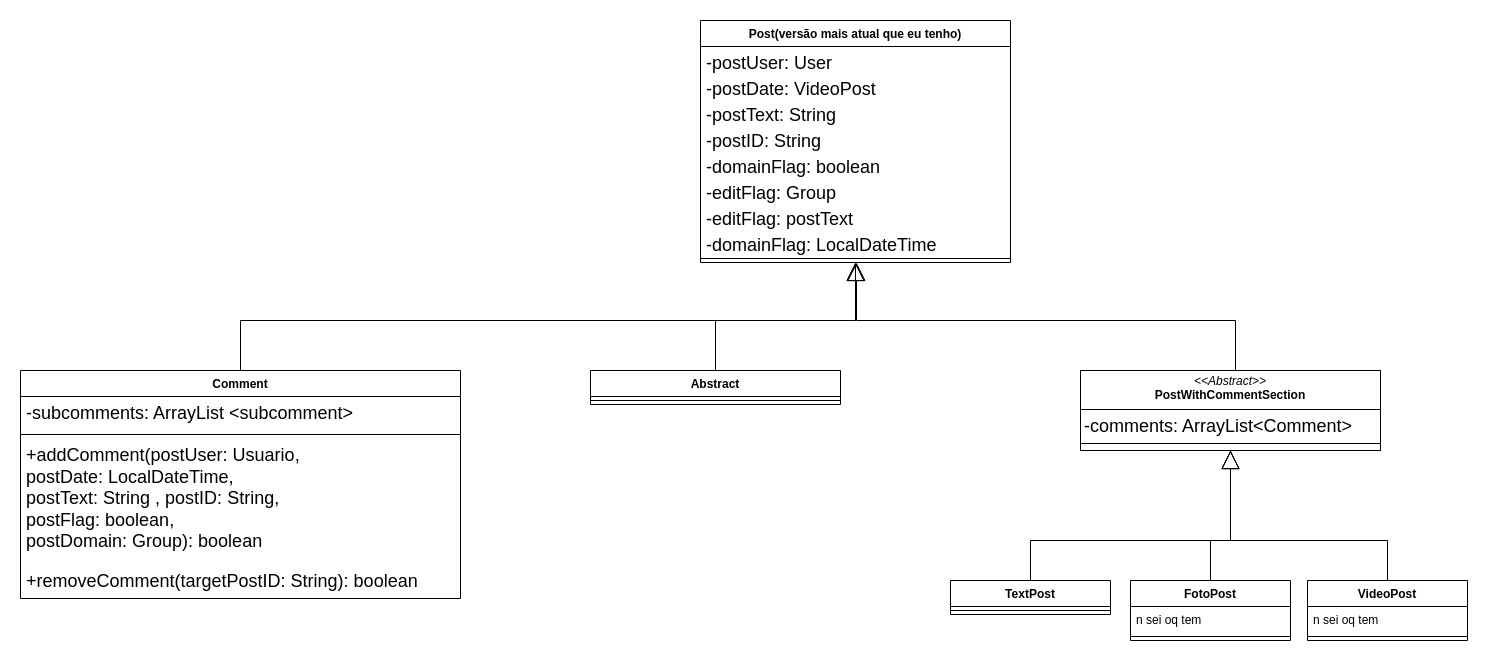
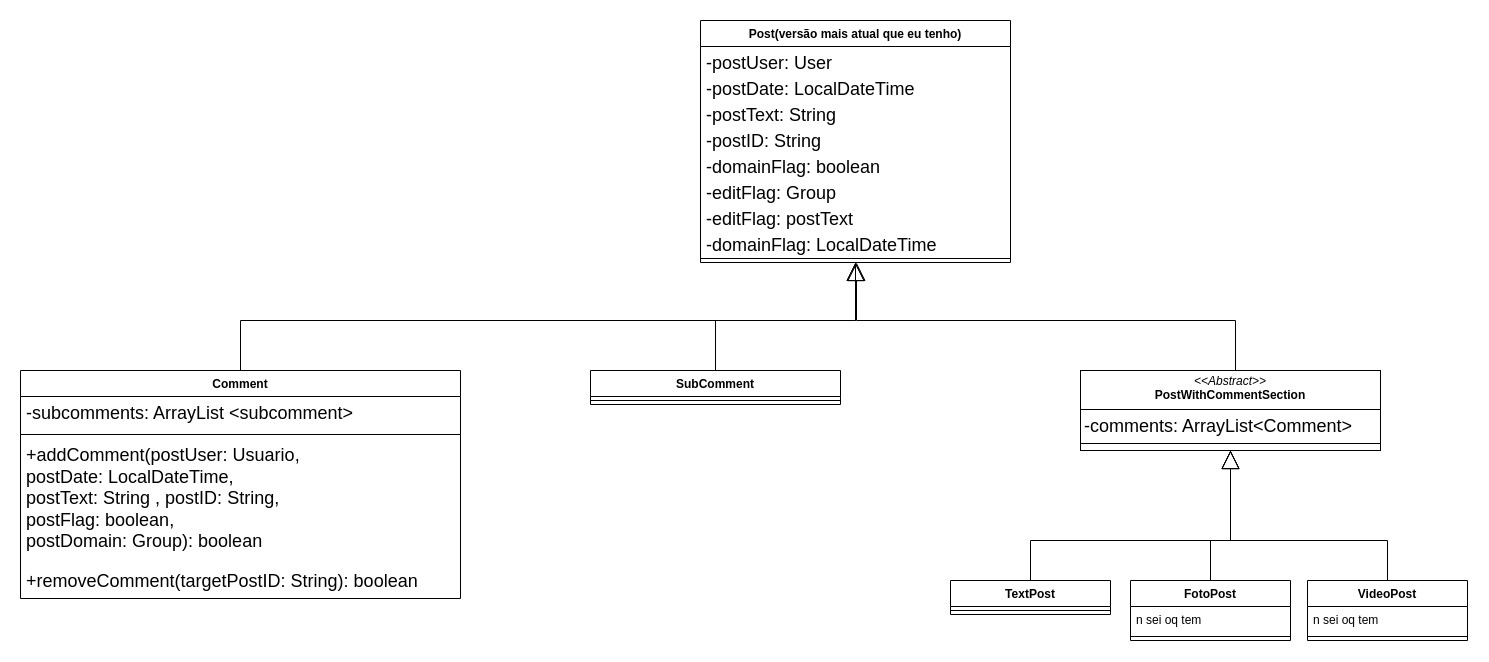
node "-postDate: VideoPost": label "-postDate: VideoPost" -> "-postDate: LocalDateTime"
node "Abstract": label "Abstract" -> "SubComment"
